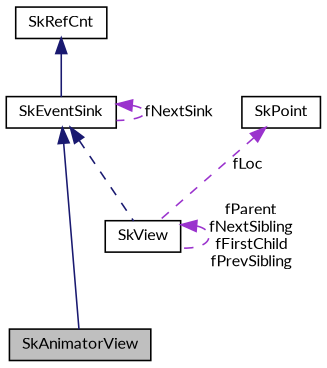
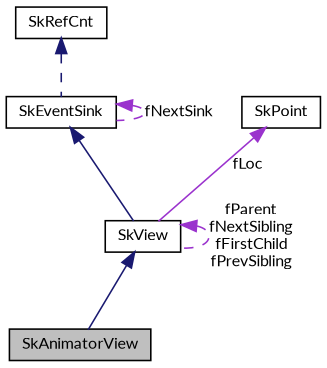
edge "SkEventSink" -> "SkRefCnt": style solid -> dashed
edge "SkView" -> "SkPoint": style dashed -> solid
edge "SkView" -> "SkEventSink": style dashed -> solid
edge "SkAnimatorView" -> "SkEventSink": now "SkAnimatorView" -> "SkView"
